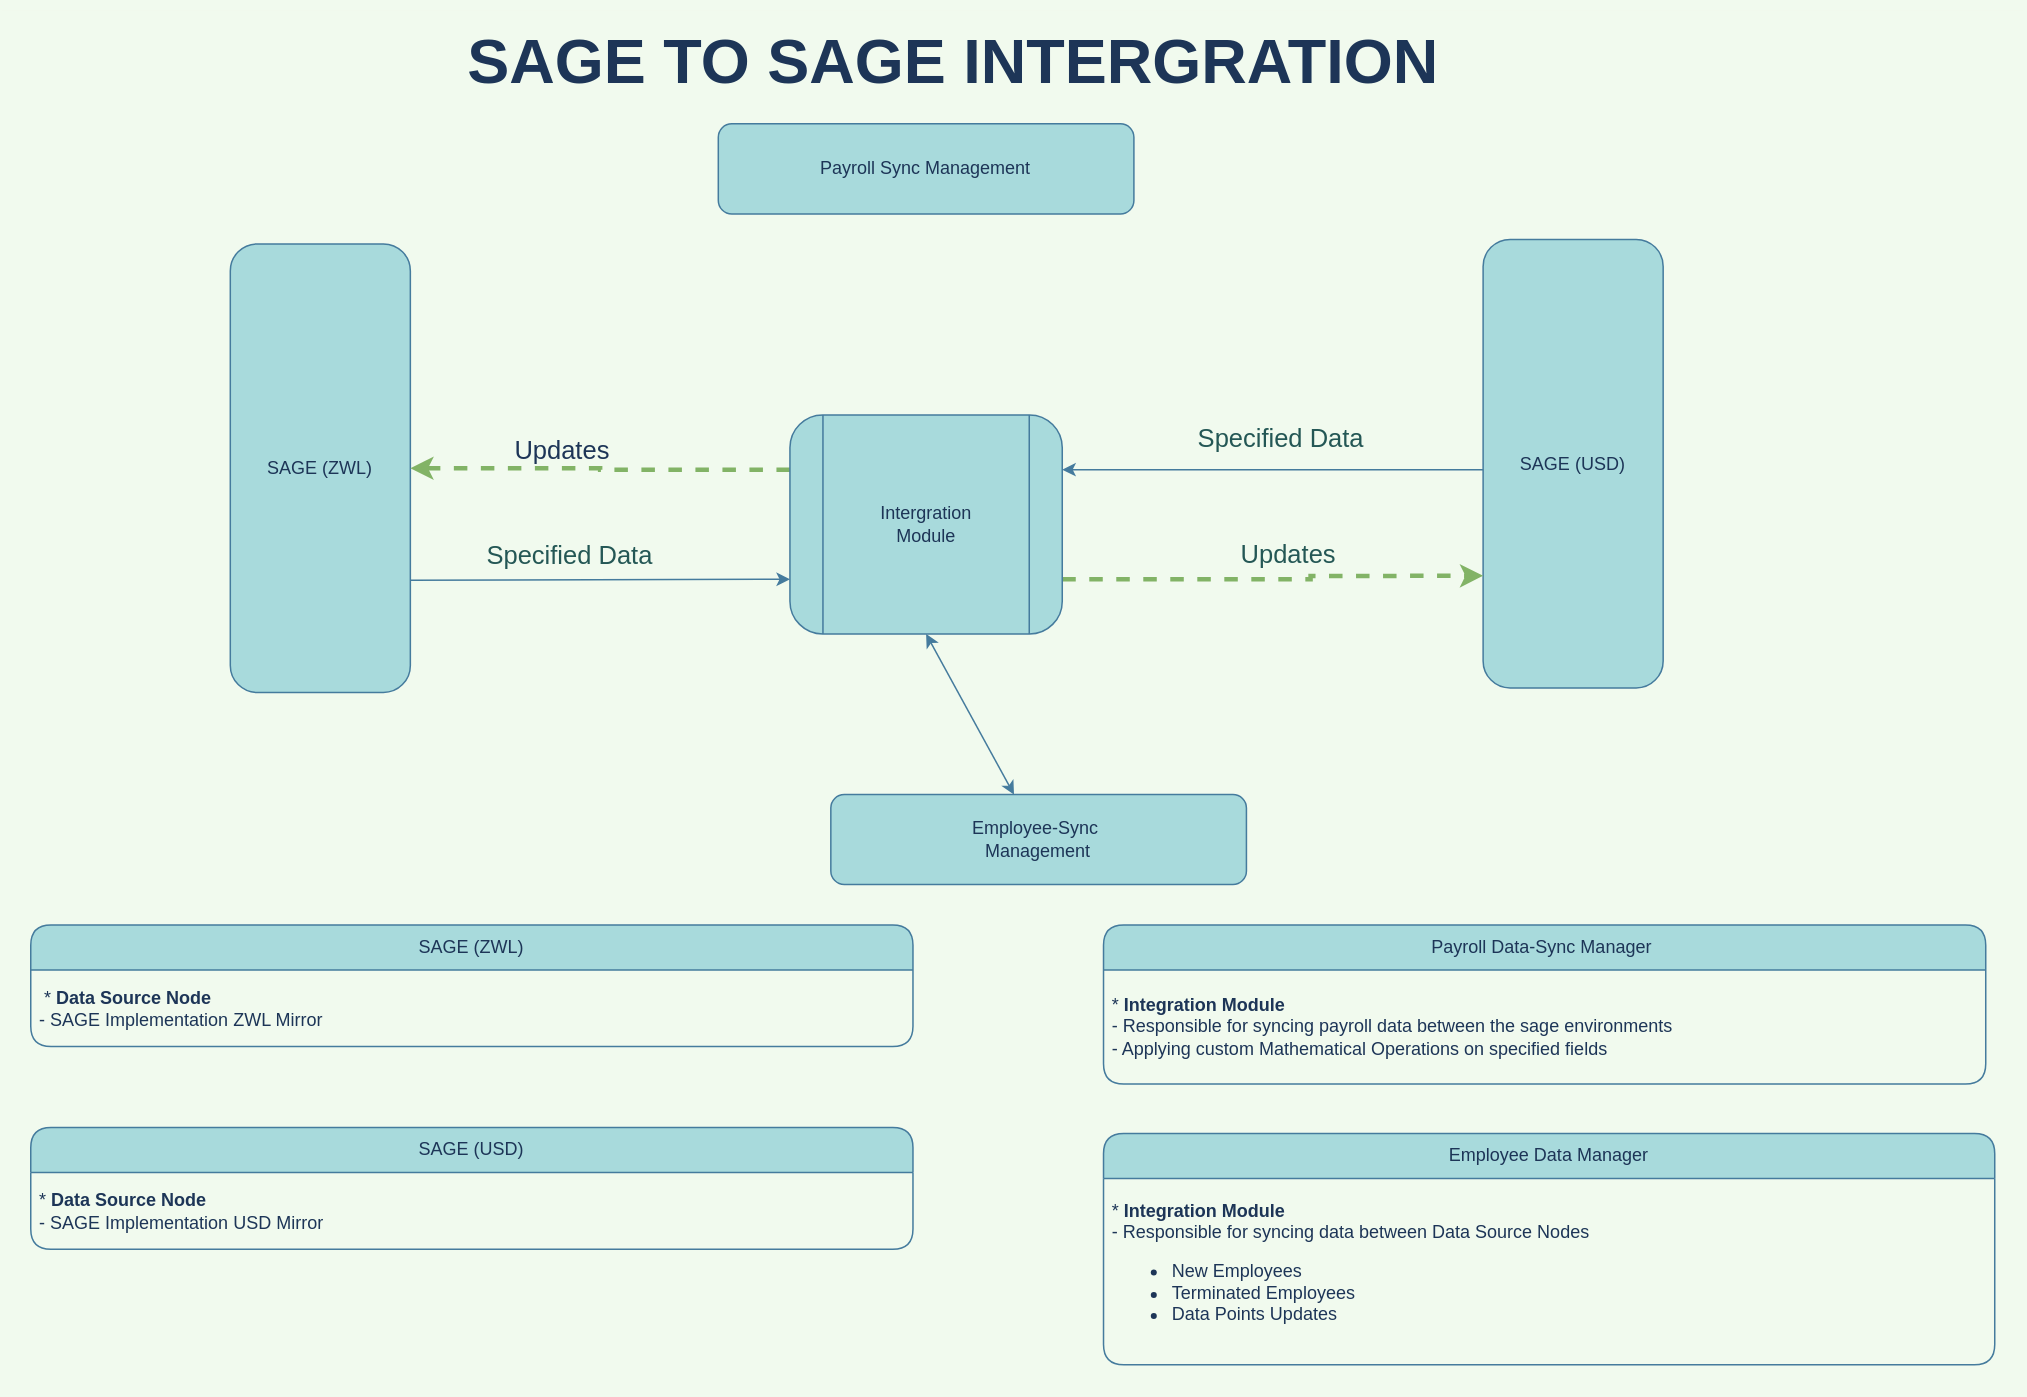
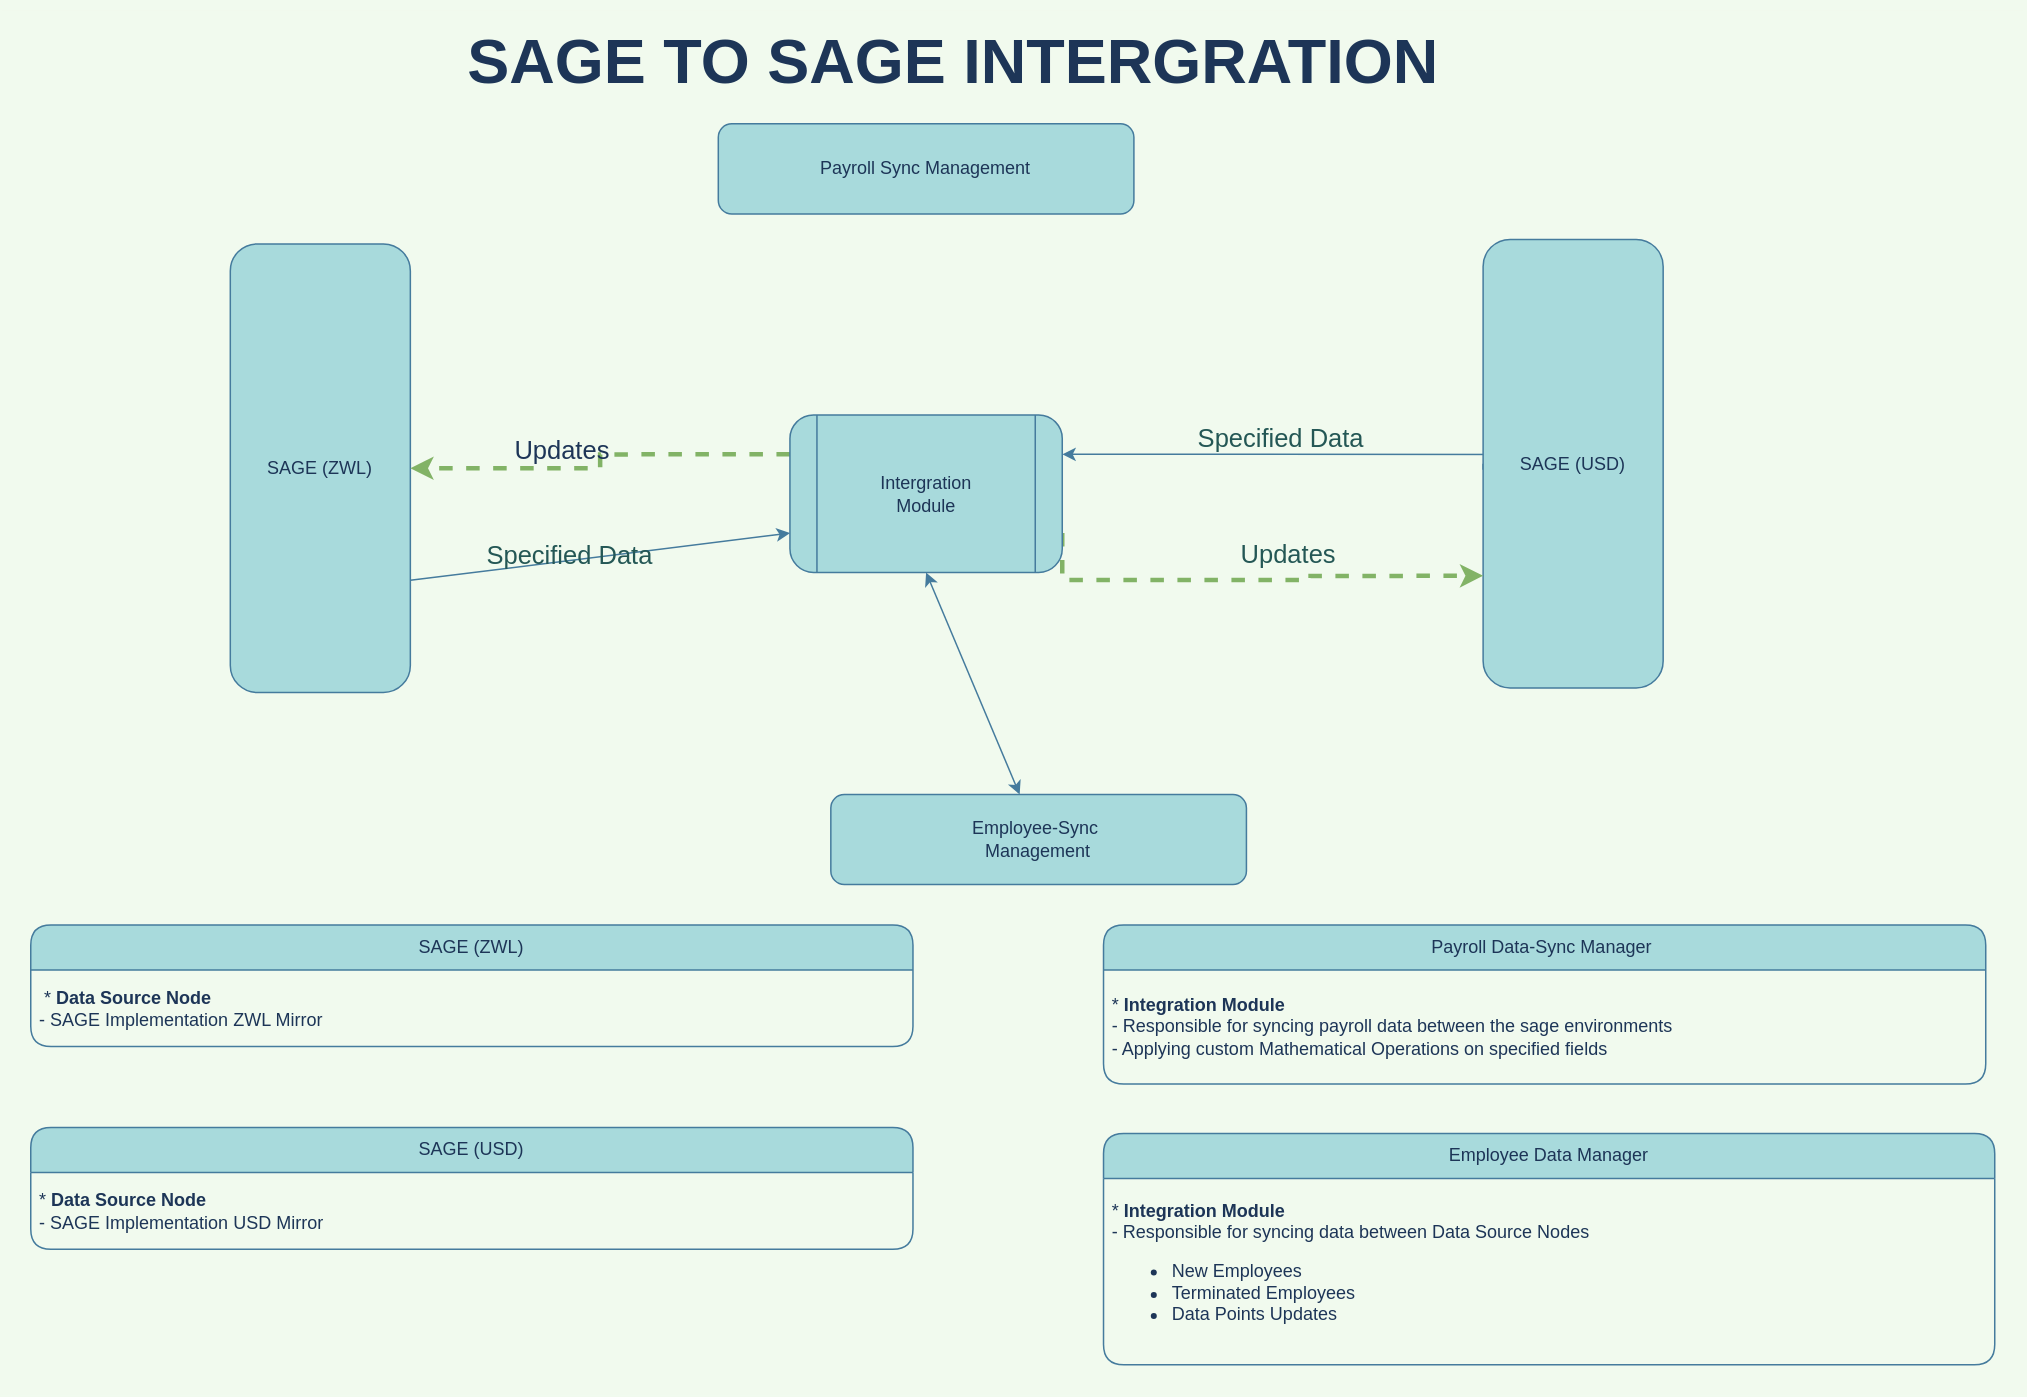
node "Intergration Module": size 272x219 -> 272x158
